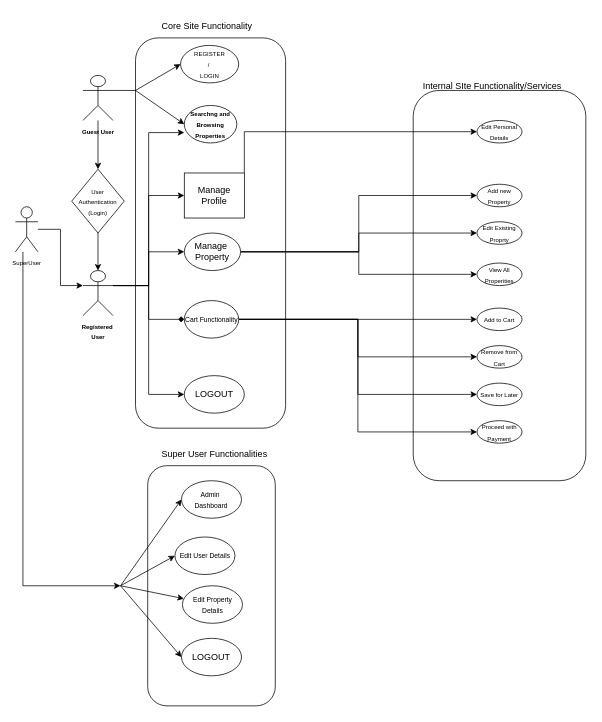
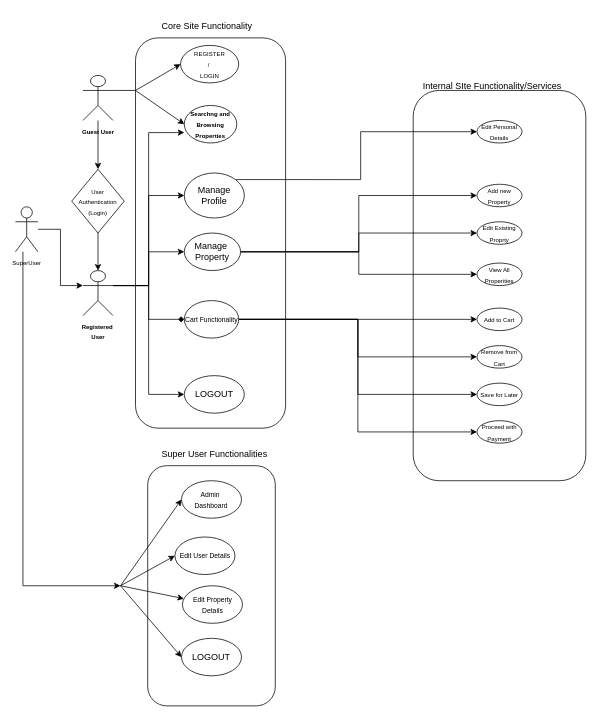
node "Manage Profile": shape rectangle -> ellipse
